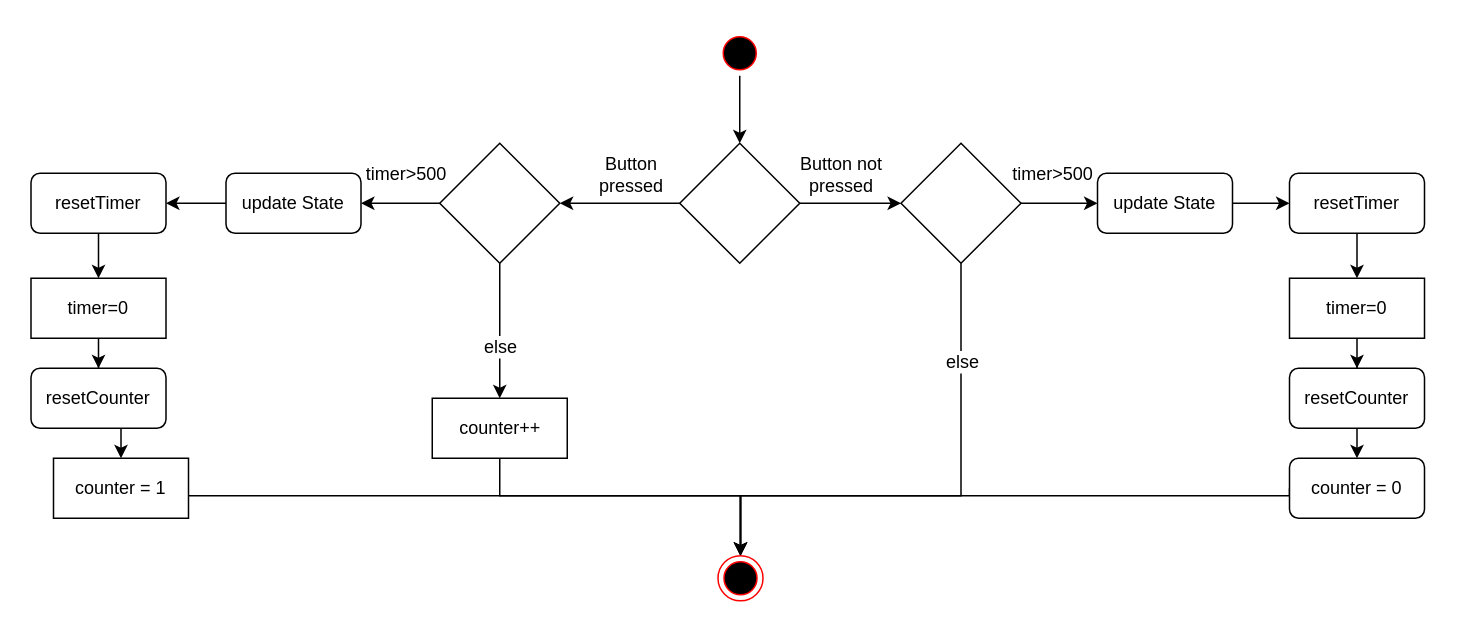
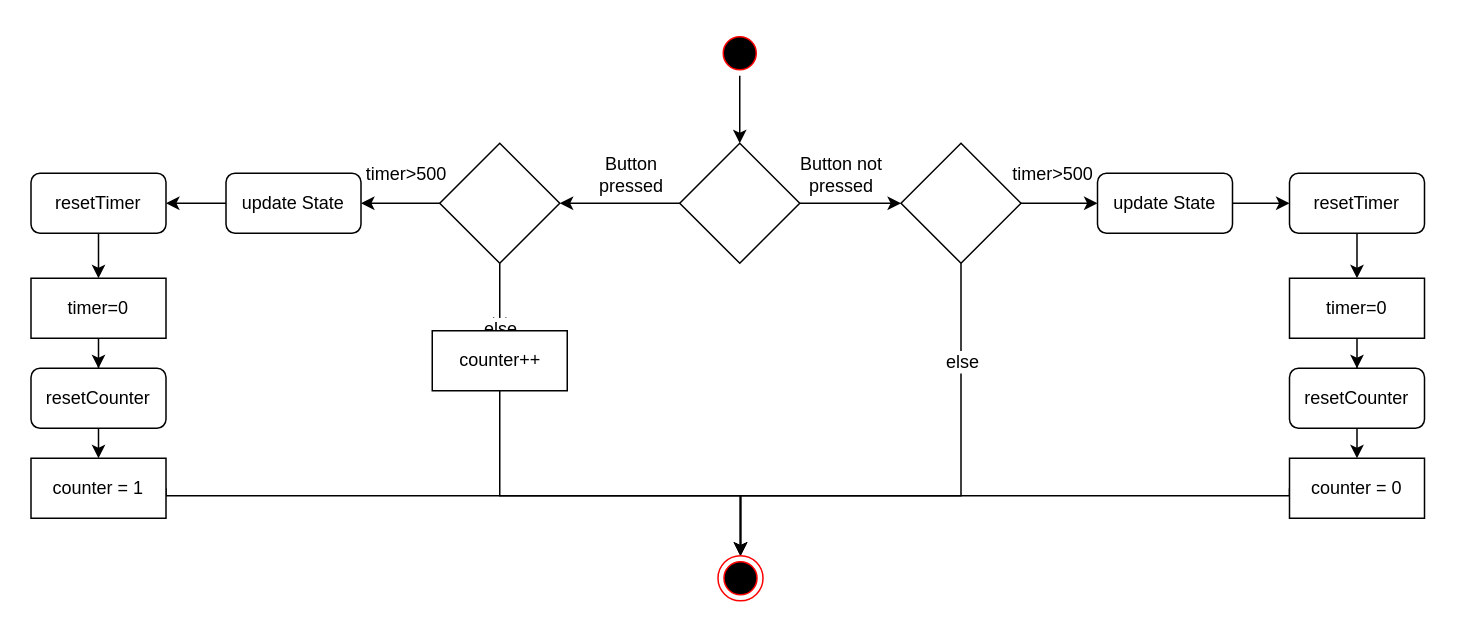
node "counter++": moved (500, 428) -> (500, 361)
node "counter = 1": moved (121, 488) -> (98, 488)
node "counter = 0": shape rounded rectangle -> rectangle
